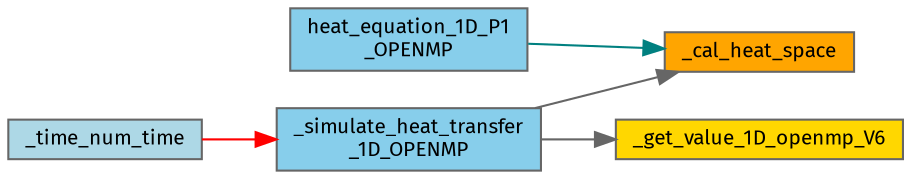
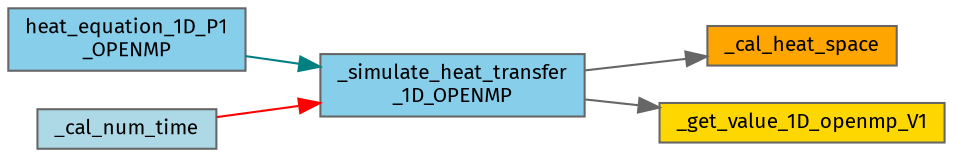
edge "heat_equation_1D_P1 _OPENMP" -> "_cal_heat_space": now "heat_equation_1D_P1 _OPENMP" -> "_simulate_heat_transfer _1D_OPENMP"
node "_time_num_time": label "_time_num_time" -> "_cal_num_time"
node "_get_value_1D_openmp_V6": label "_get_value_1D_openmp_V6" -> "_get_value_1D_openmp_V1"
